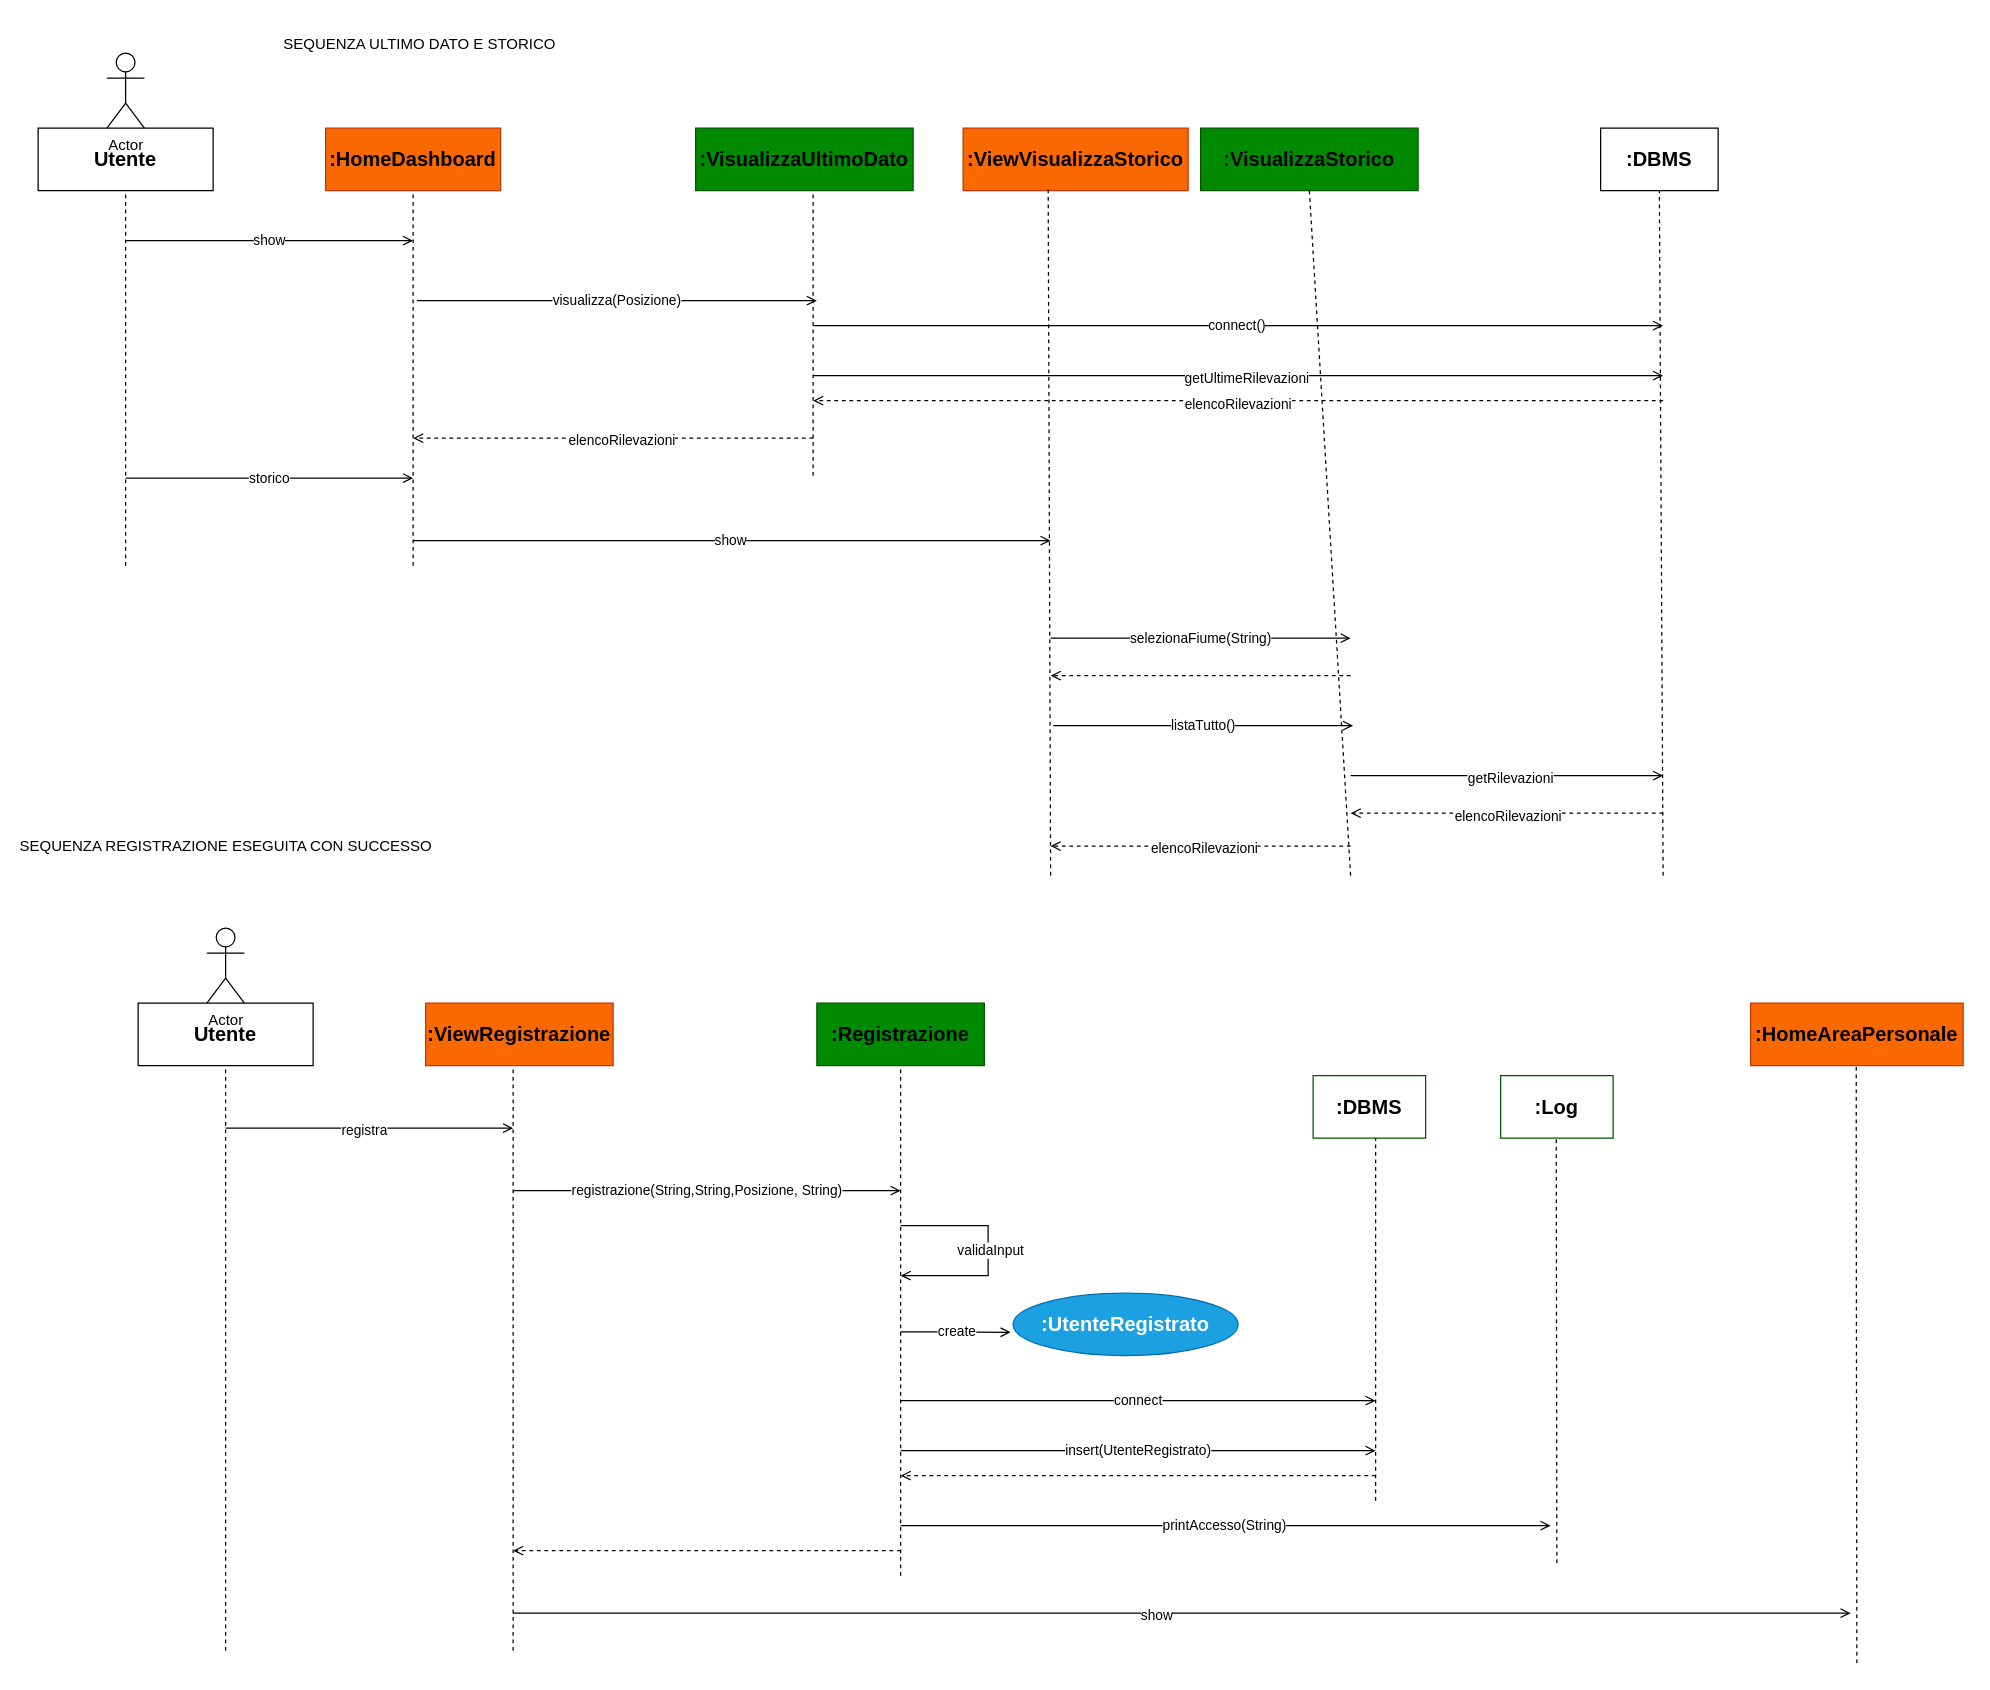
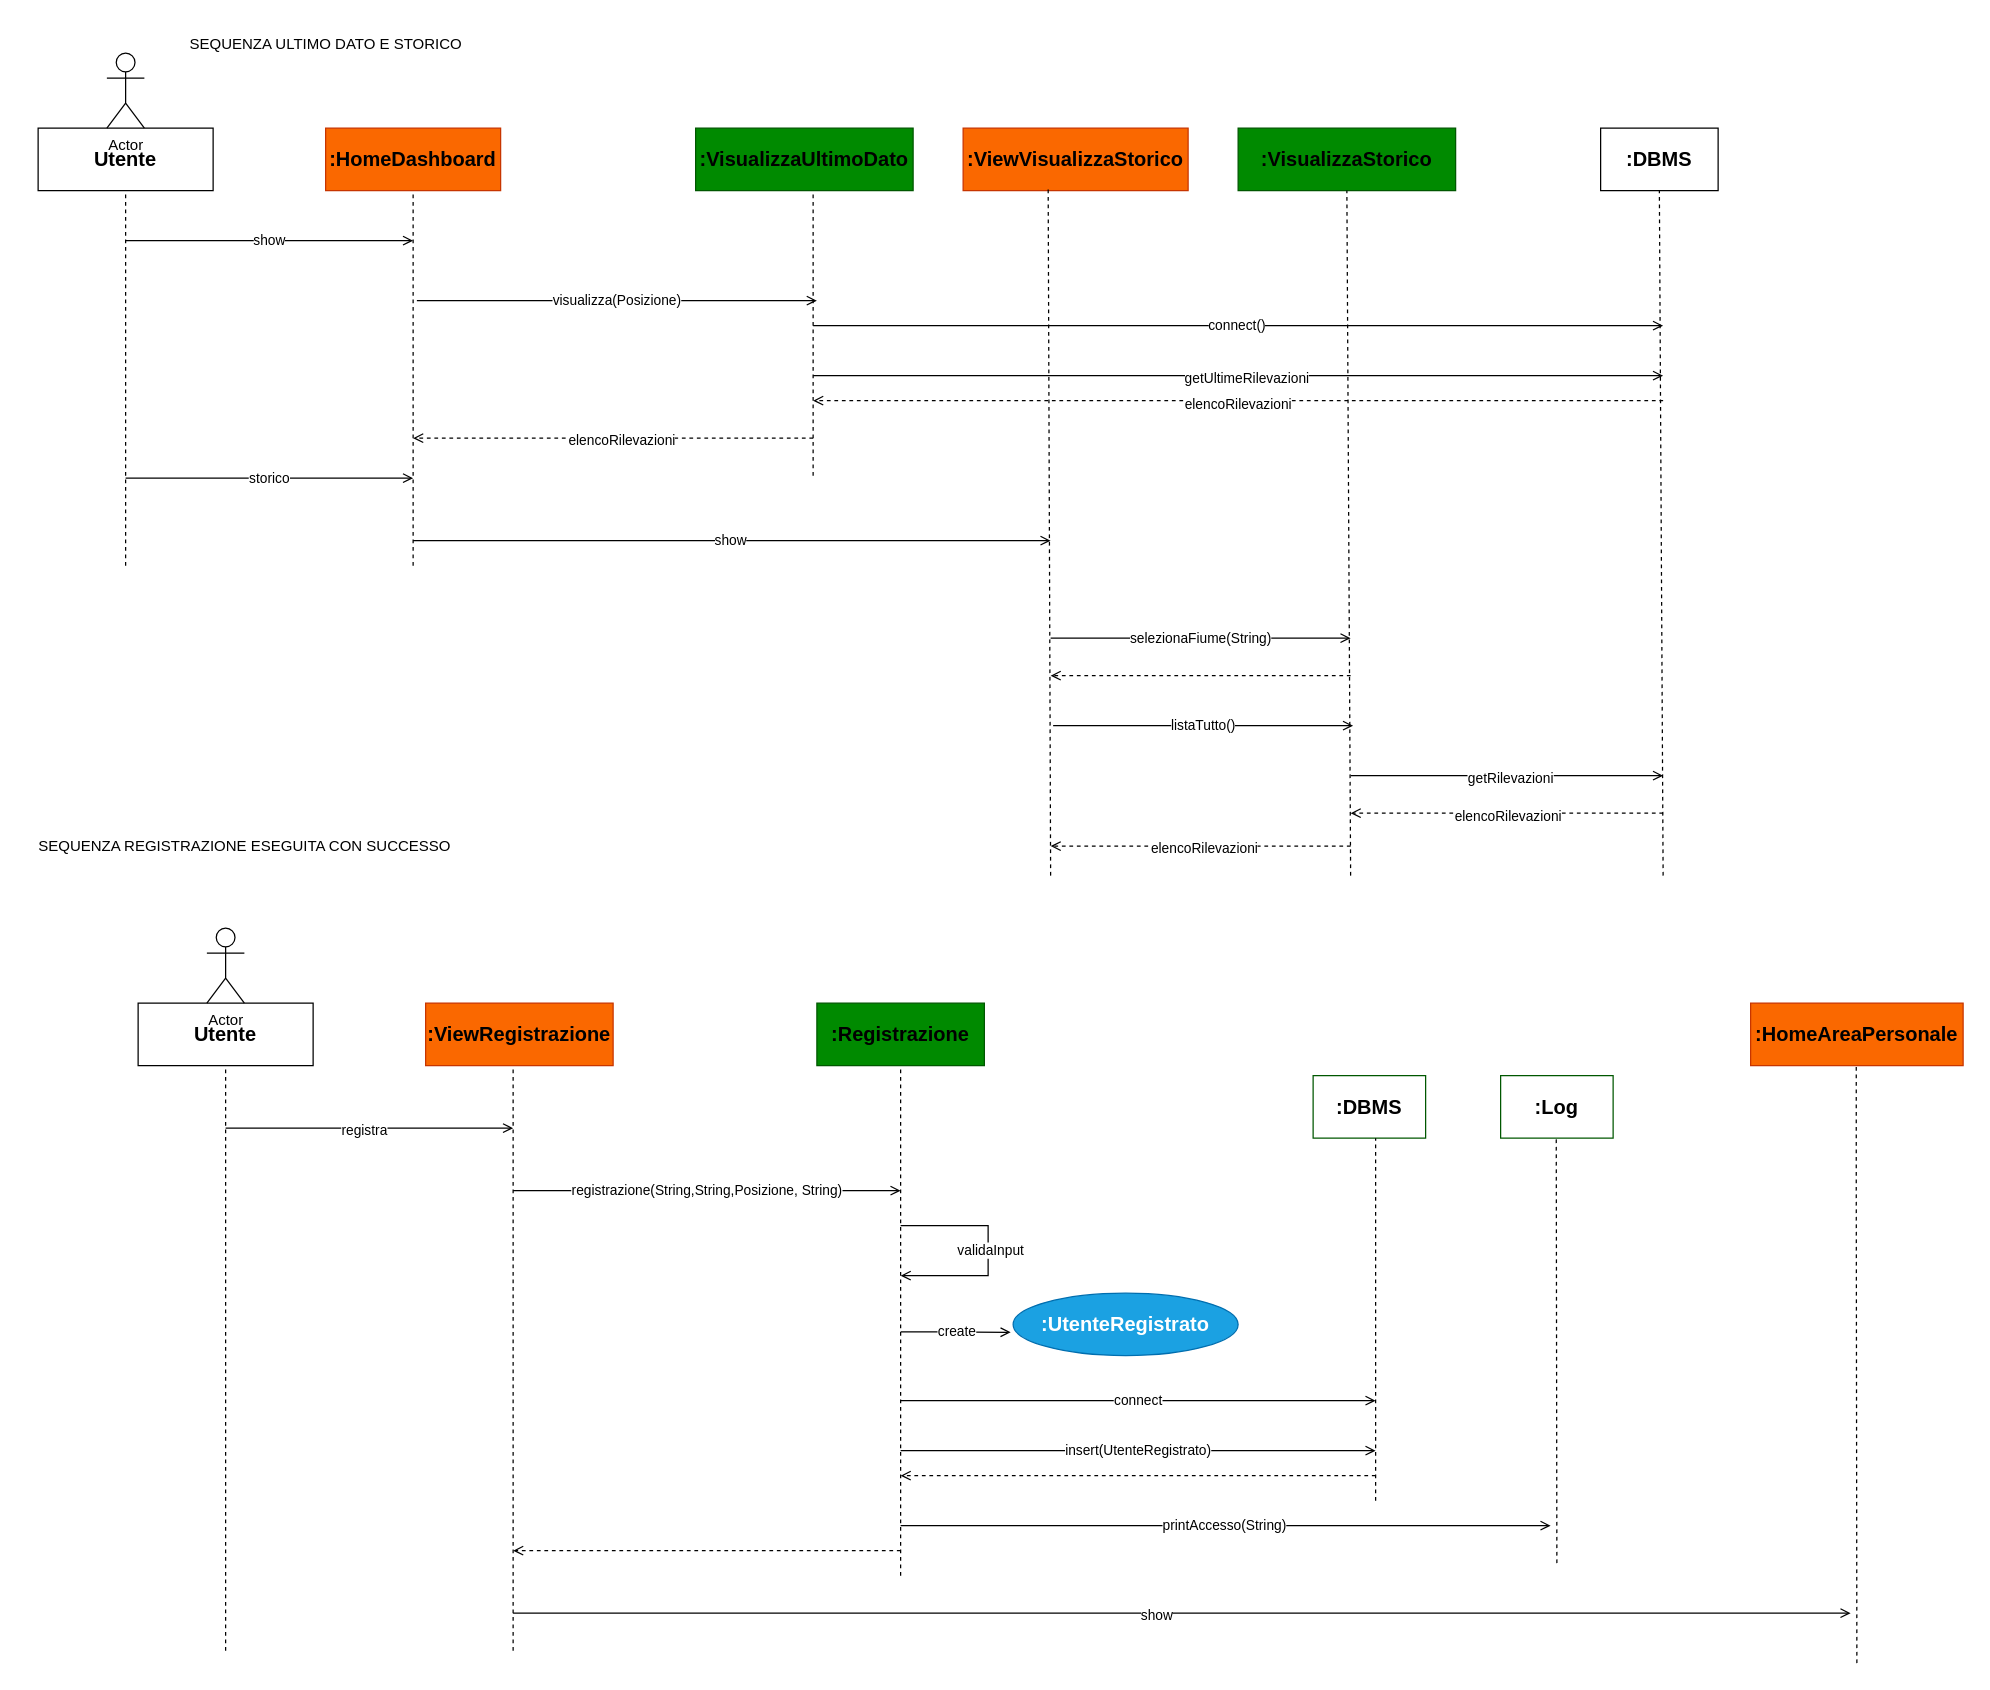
node "SEQUENZA ULTIMO DATO E STORICO": moved (419, 44) -> (326, 44)
node ":VisualizzaStorico": moved (1309, 159) -> (1347, 159)
node "SEQUENZA REGISTRAZIONE ESEGUITA CON SUCCESSO": moved (226, 847) -> (244, 847)
